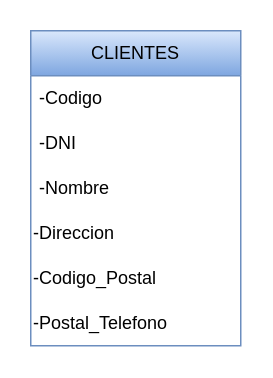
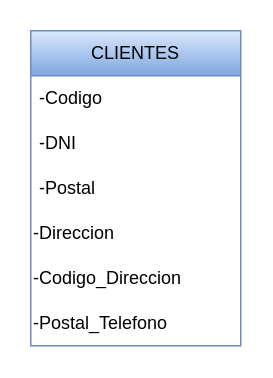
node "-Nombre": label "-Nombre" -> "-Postal"
node "-Codigo_Postal": label "-Codigo_Postal" -> "-Codigo_Direccion"
